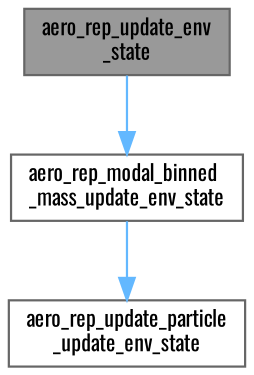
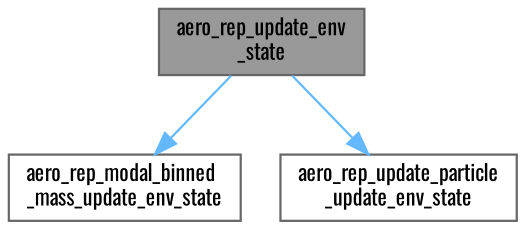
edge "aero_rep_modal_binned _mass_update_env_state" -> "aero_rep_update_particle _update_env_state": now "aero_rep_update_env _state" -> "aero_rep_update_particle _update_env_state"
